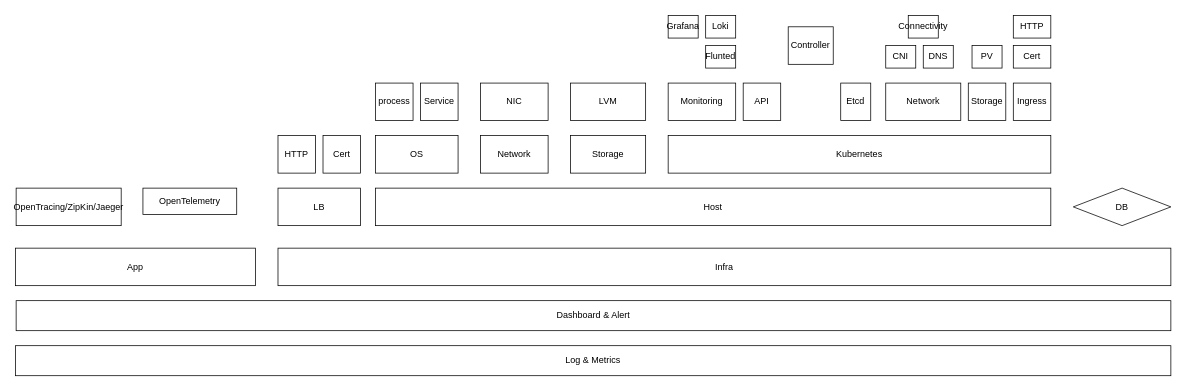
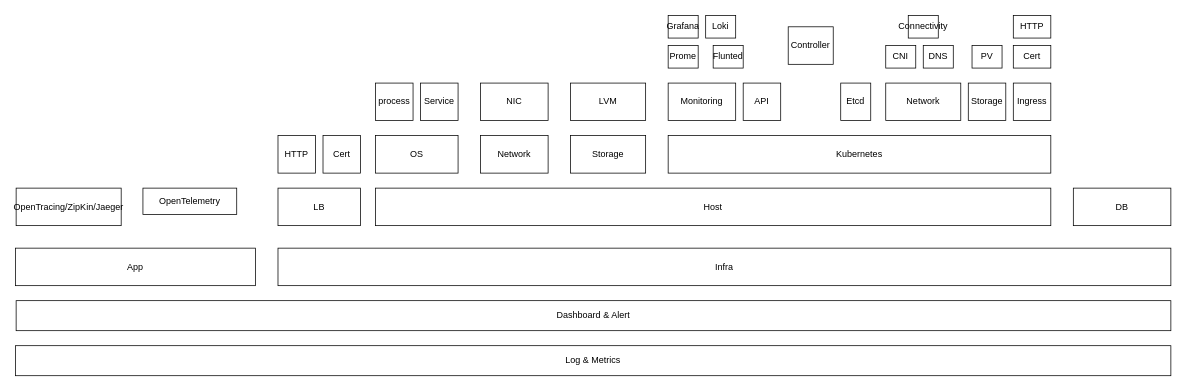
node "Prome": added
node "Flunted": moved (720, 57) -> (728, 57)
node "DB": shape diamond -> rectangle
